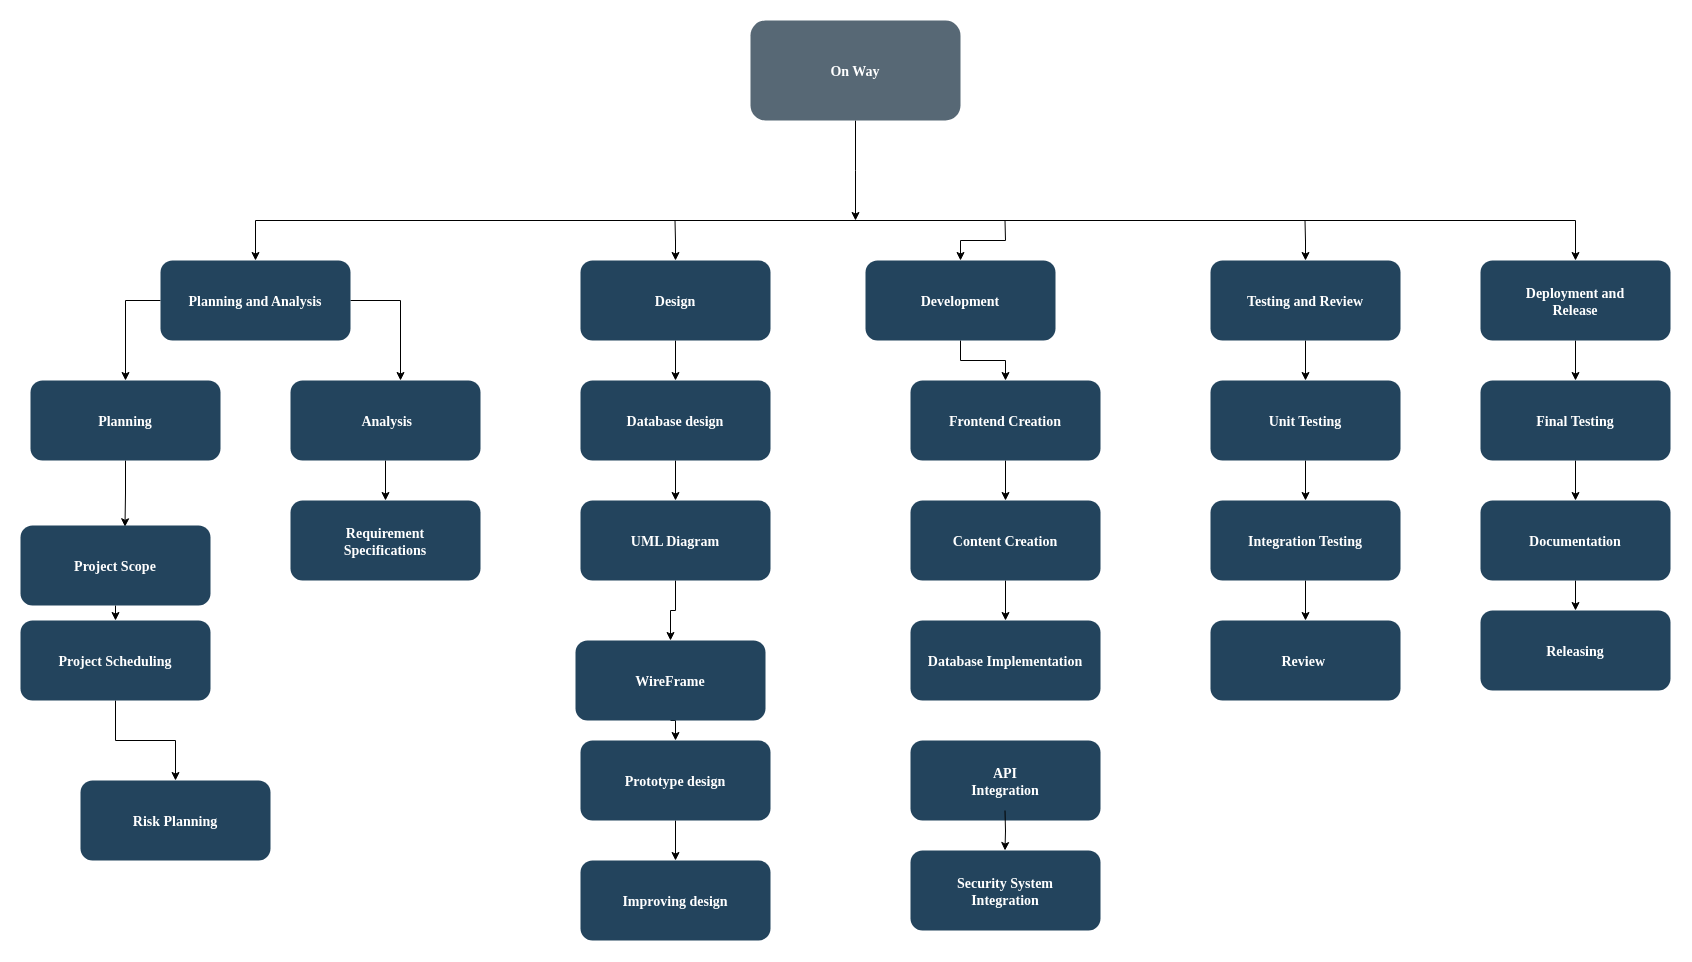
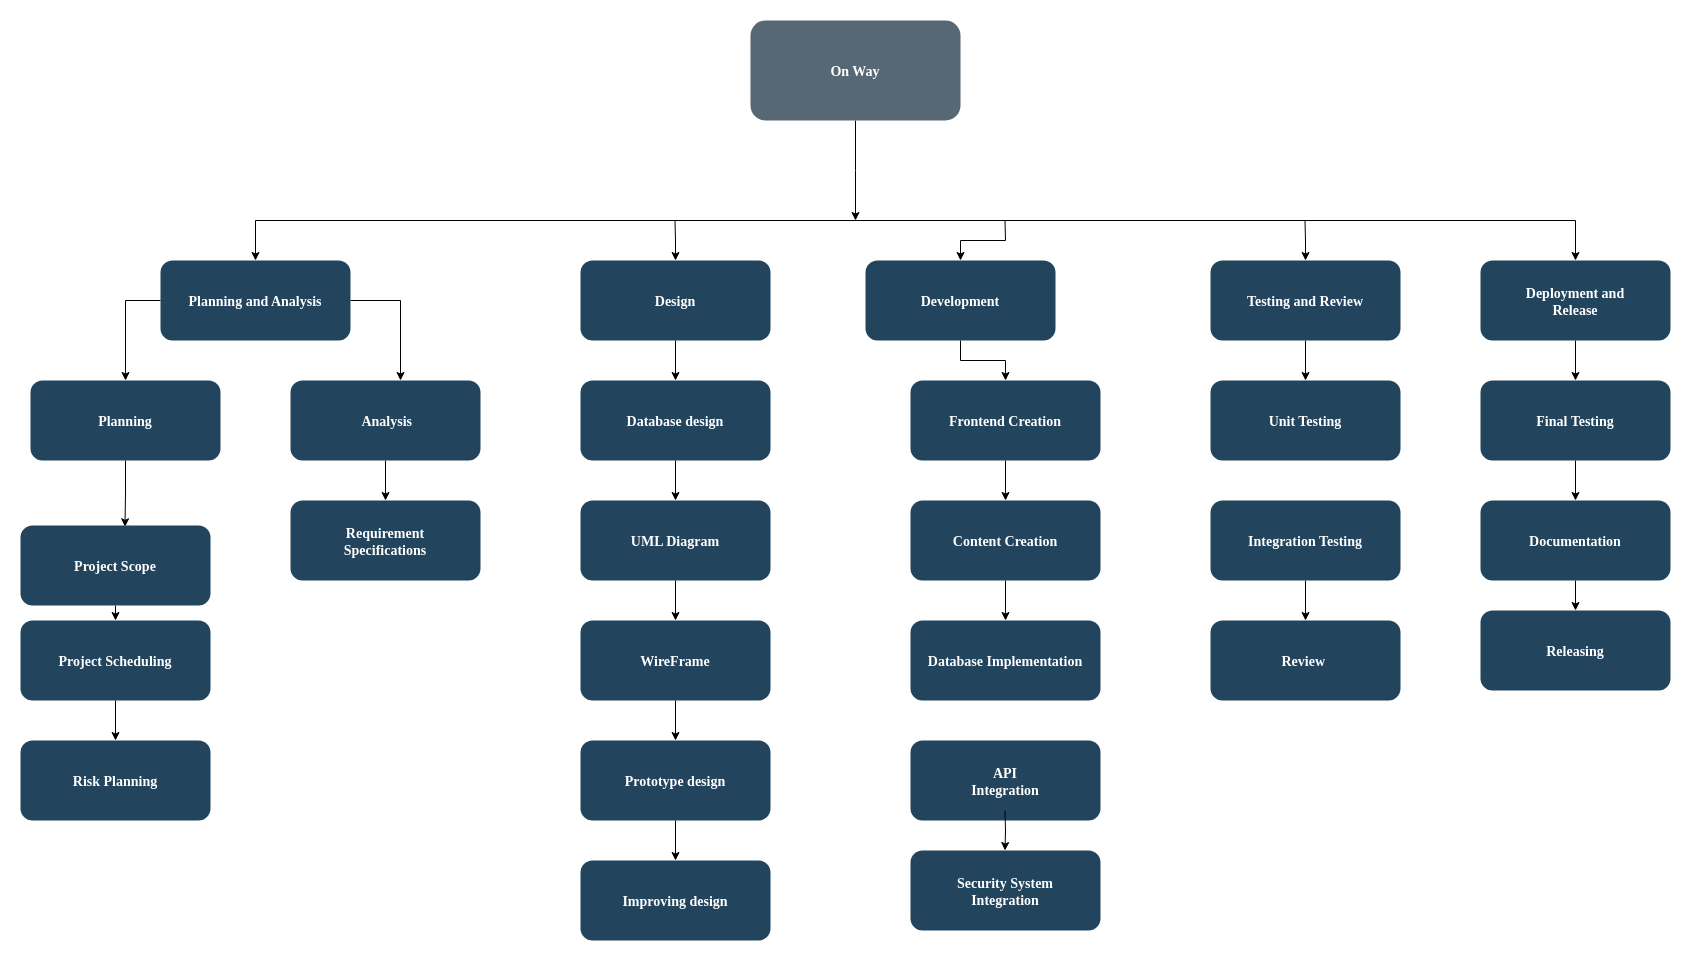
edge "Unit Testing" -> "Integration Testing": removed
node "WireFrame": moved (671, 681) -> (676, 661)
node "Risk Planning": moved (176, 821) -> (116, 781)
